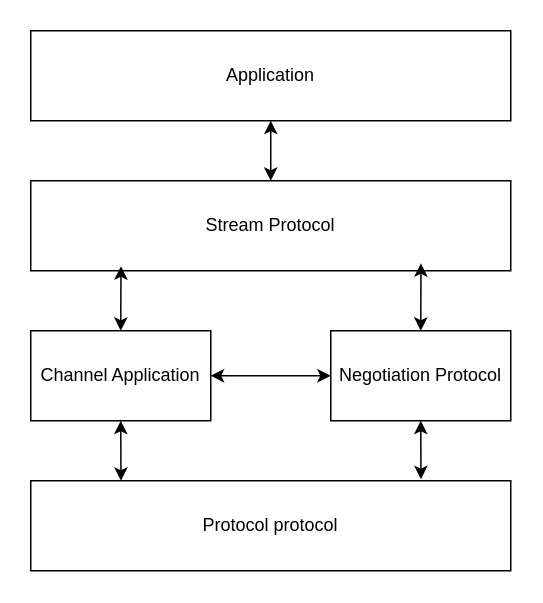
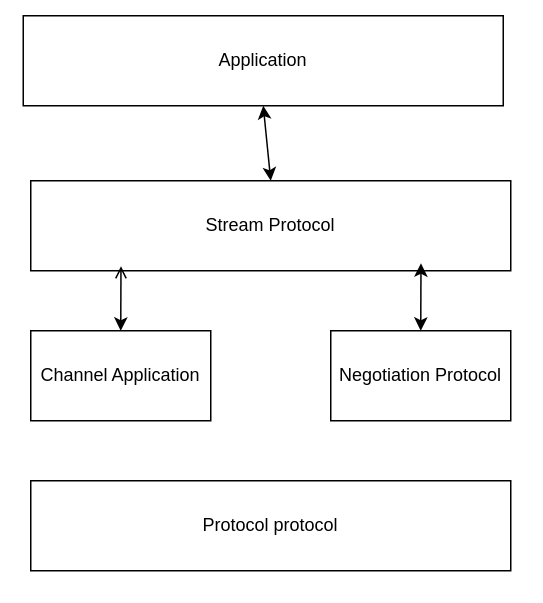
node "Application": moved (271, 76) -> (263, 61)
edge "Stream Protocol" -- "Channel Application": arrowhead classic -> open
edge "Channel Application" -- "Negotiation Protocol": removed
edge "Negotiation Protocol" -- "Protocol protocol": removed
edge "Channel Application" -- "Protocol protocol": removed
